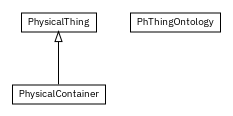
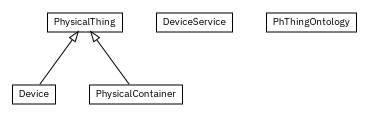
node "DeviceService": added
node "Device": added
